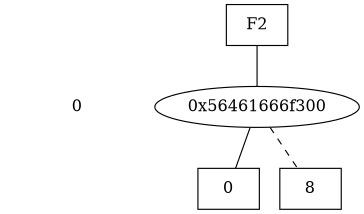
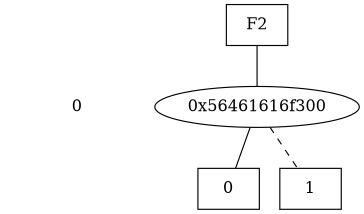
node "0x56461666f300": label "0x56461666f300" -> "0x56461616f300"
node "8": label "8" -> "1"
